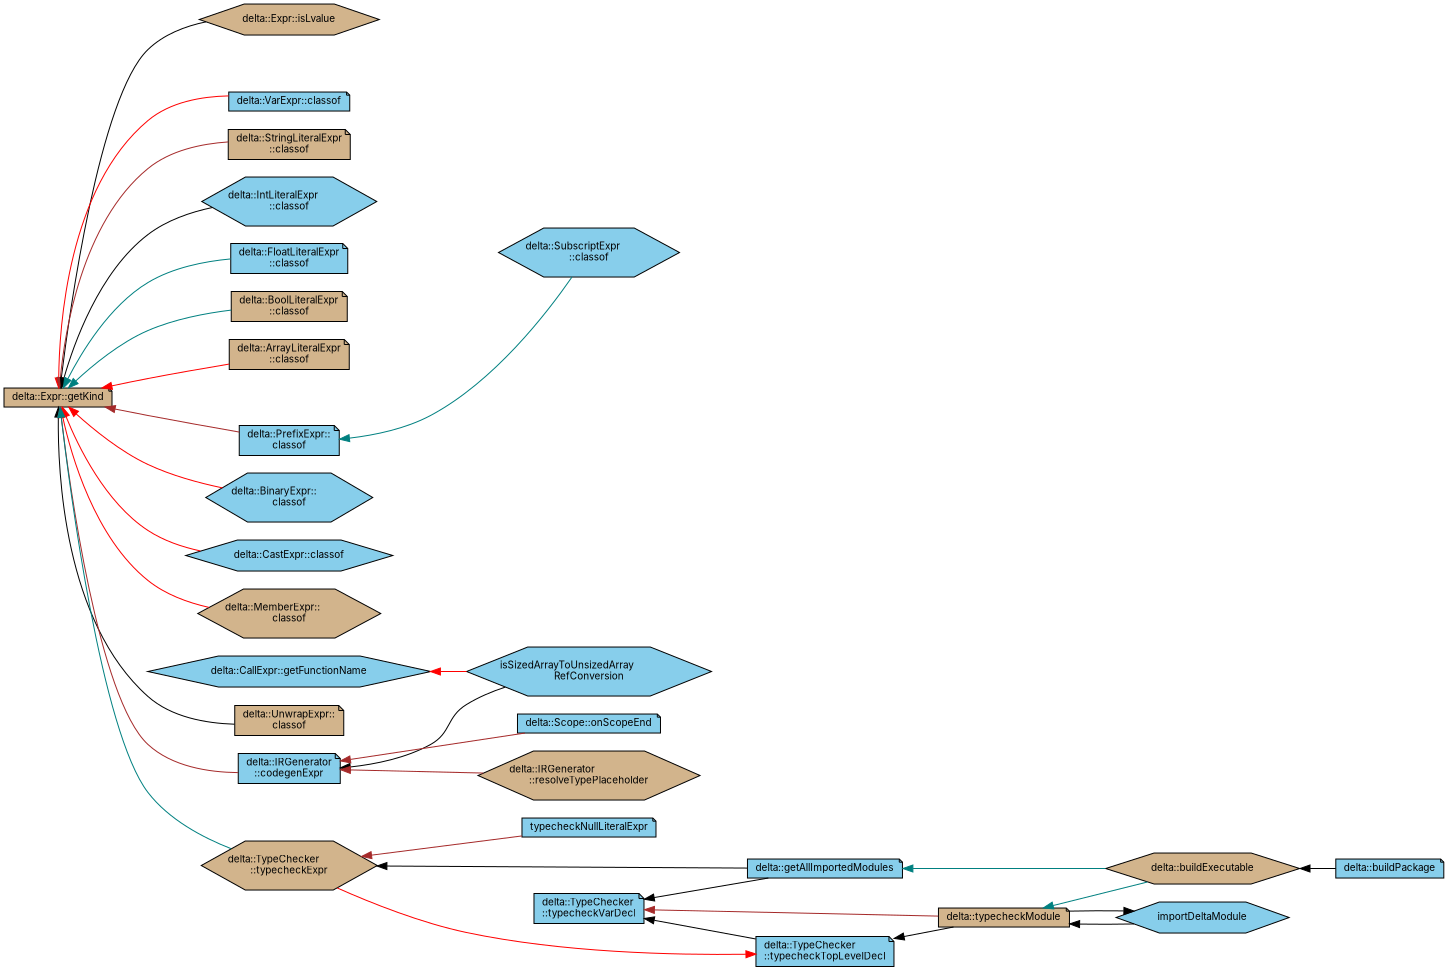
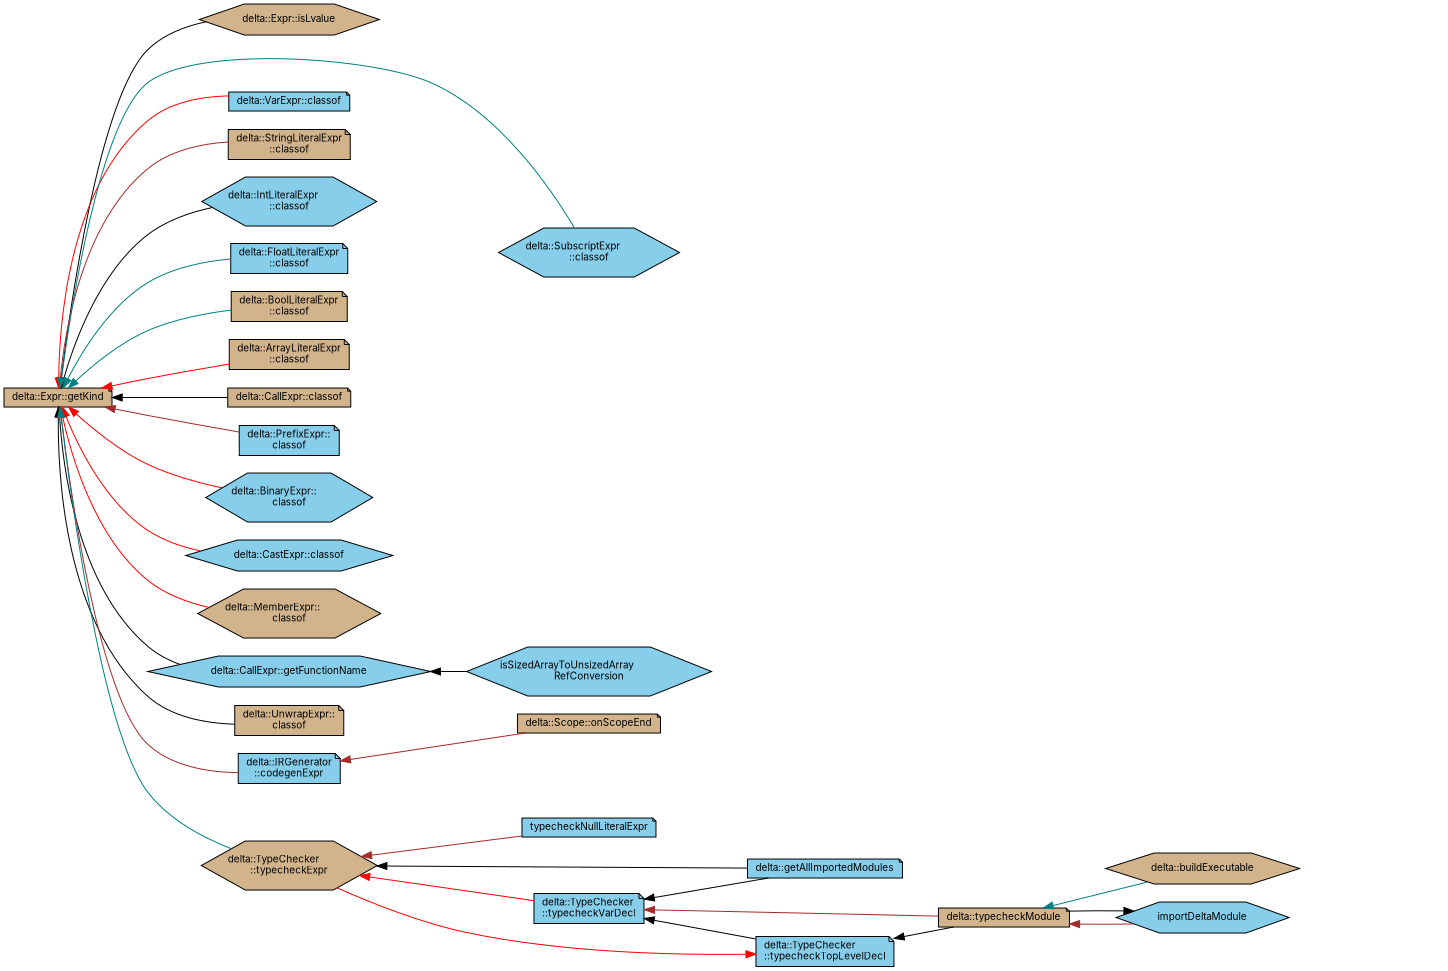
edge "delta::SubscriptExpr ::classof" -> "delta::PrefixExpr:: classof": now "delta::SubscriptExpr ::classof" -> "delta::Expr::getKind"
node "delta::CallExpr::classof": added
edge "delta::CallExpr::getFunctionName" -> "delta::Expr::getKind": added
edge "isSizedArrayToUnsizedArray RefConversion" -> "delta::CallExpr::getFunctionName": color red -> black
node "delta::Scope::onScopeEnd": fillcolor skyblue -> tan
edge "isSizedArrayToUnsizedArray RefConversion" -> "delta::IRGenerator ::codegenExpr": removed
node "delta::IRGenerator ::resolveTypePlaceholder": removed
edge "delta::buildExecutable" -> "delta::getAllImportedModules": removed
node "delta::buildPackage": removed
edge "delta::TypeChecker ::typecheckVarDecl" -> "delta::TypeChecker ::typecheckExpr": added
edge "importDeltaModule" -> "delta::typecheckModule": color black -> brown
